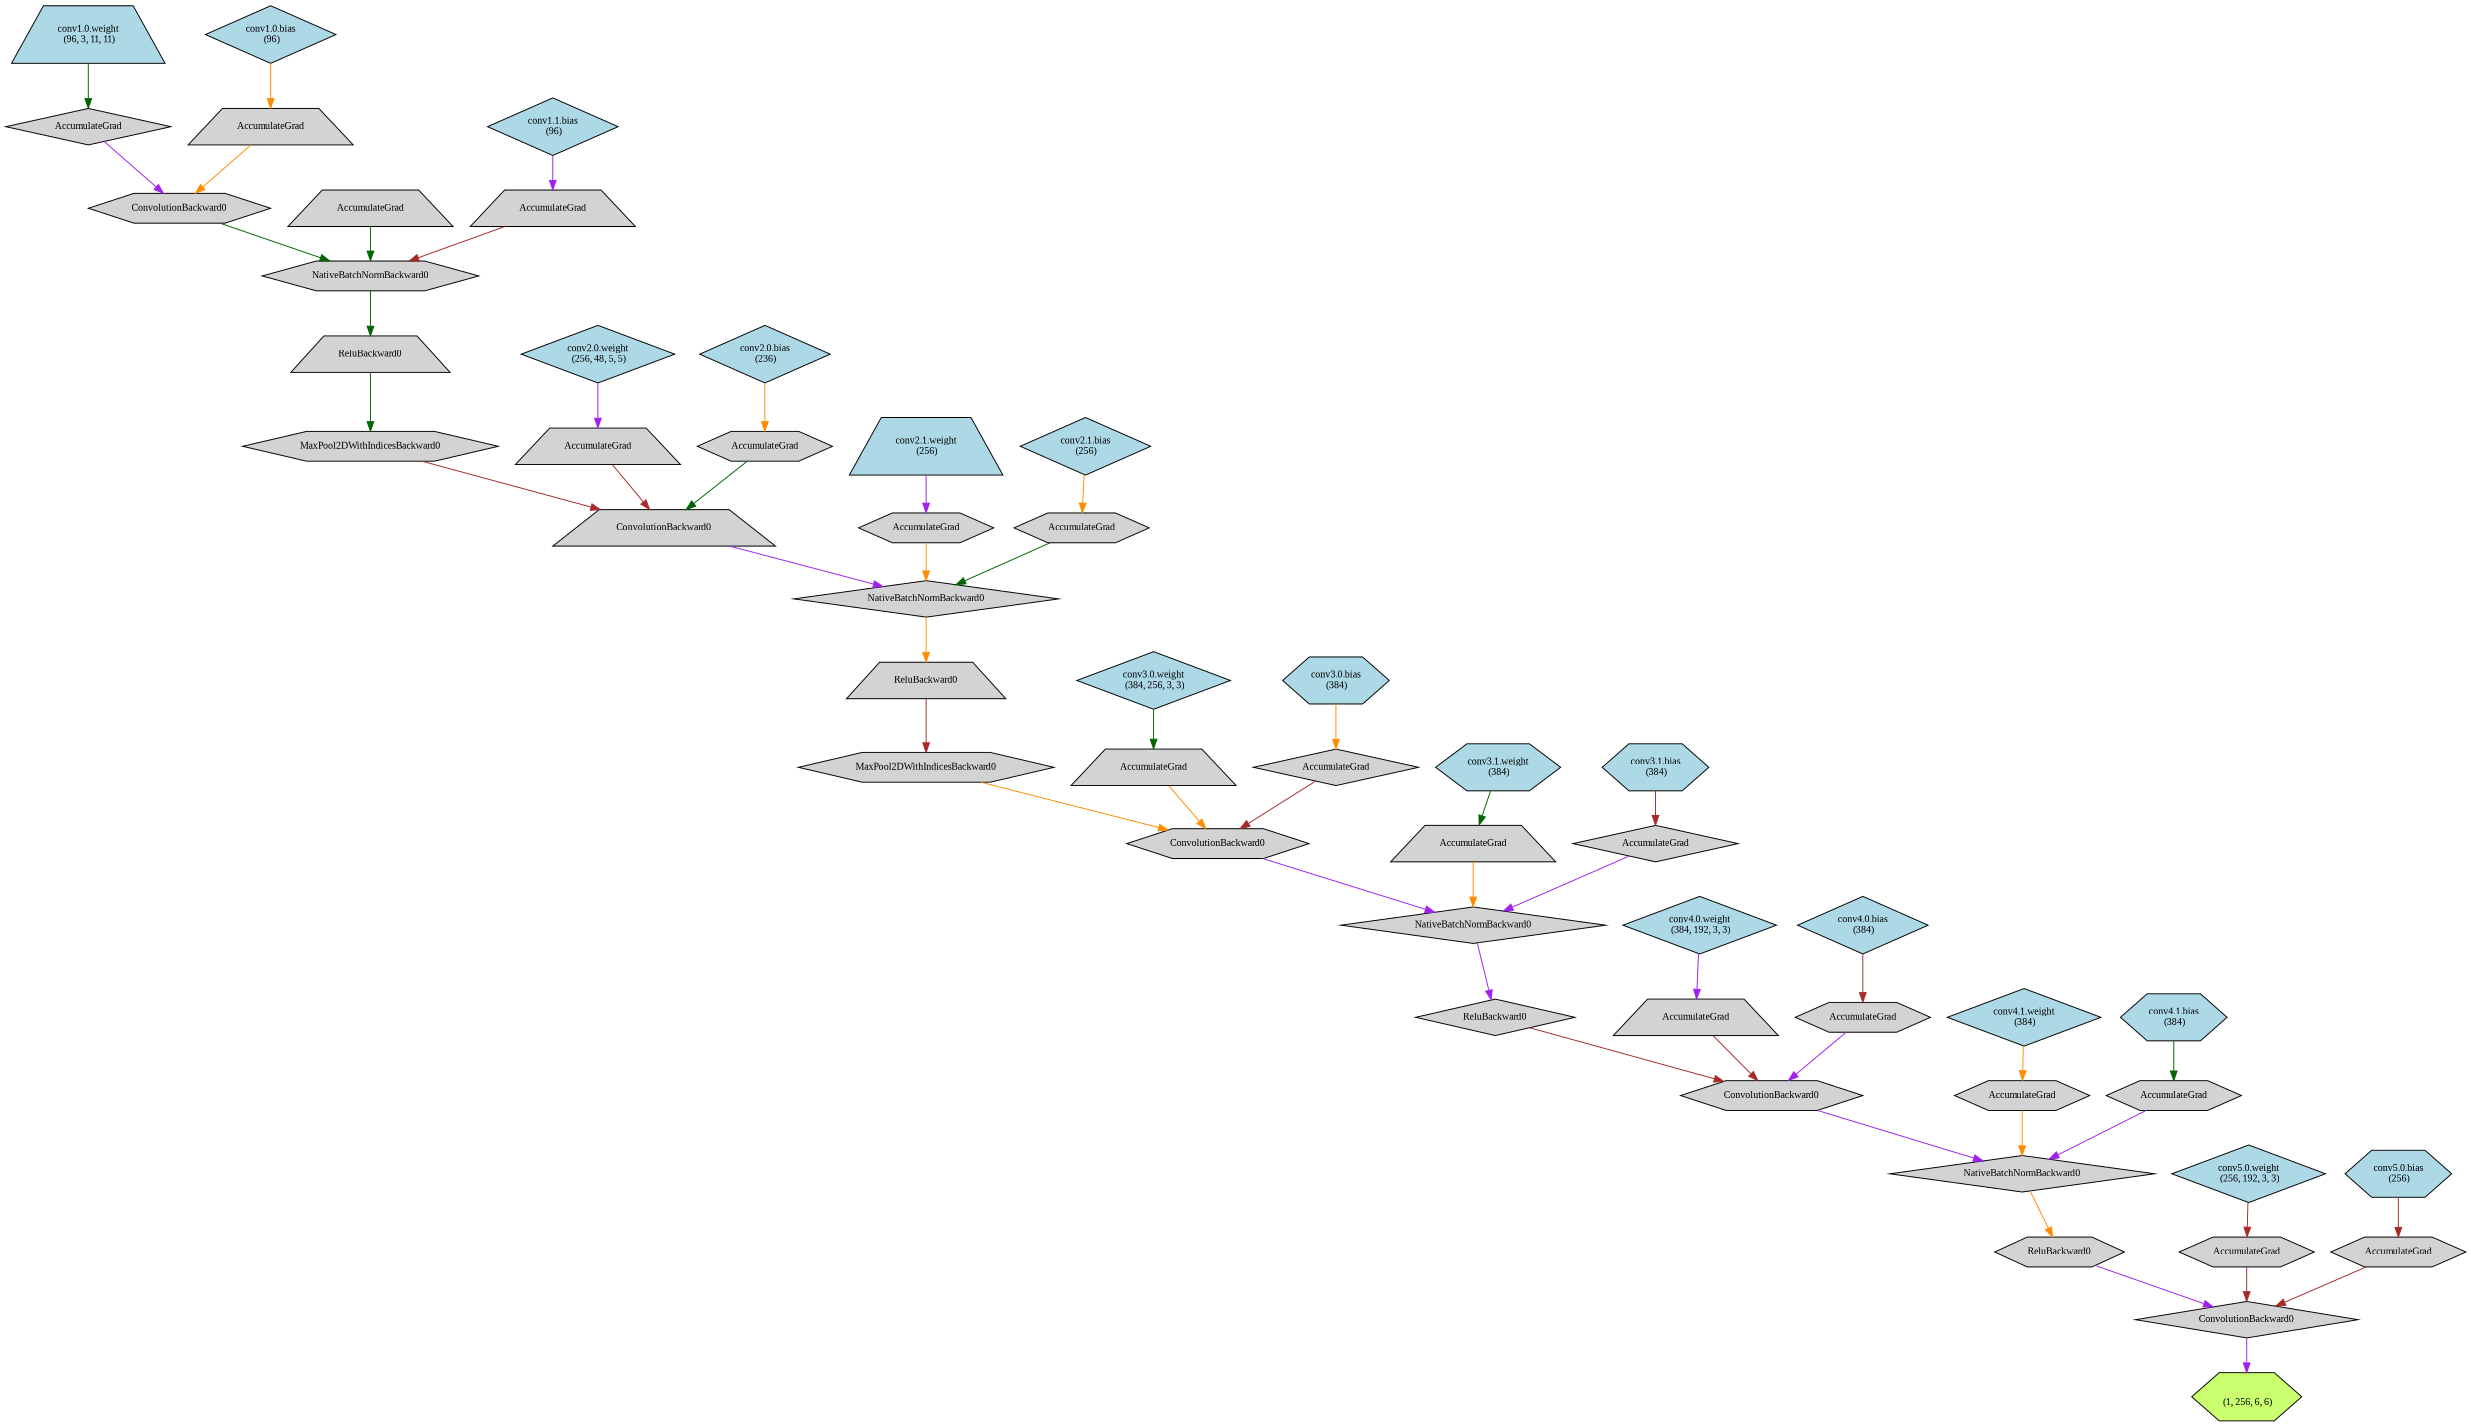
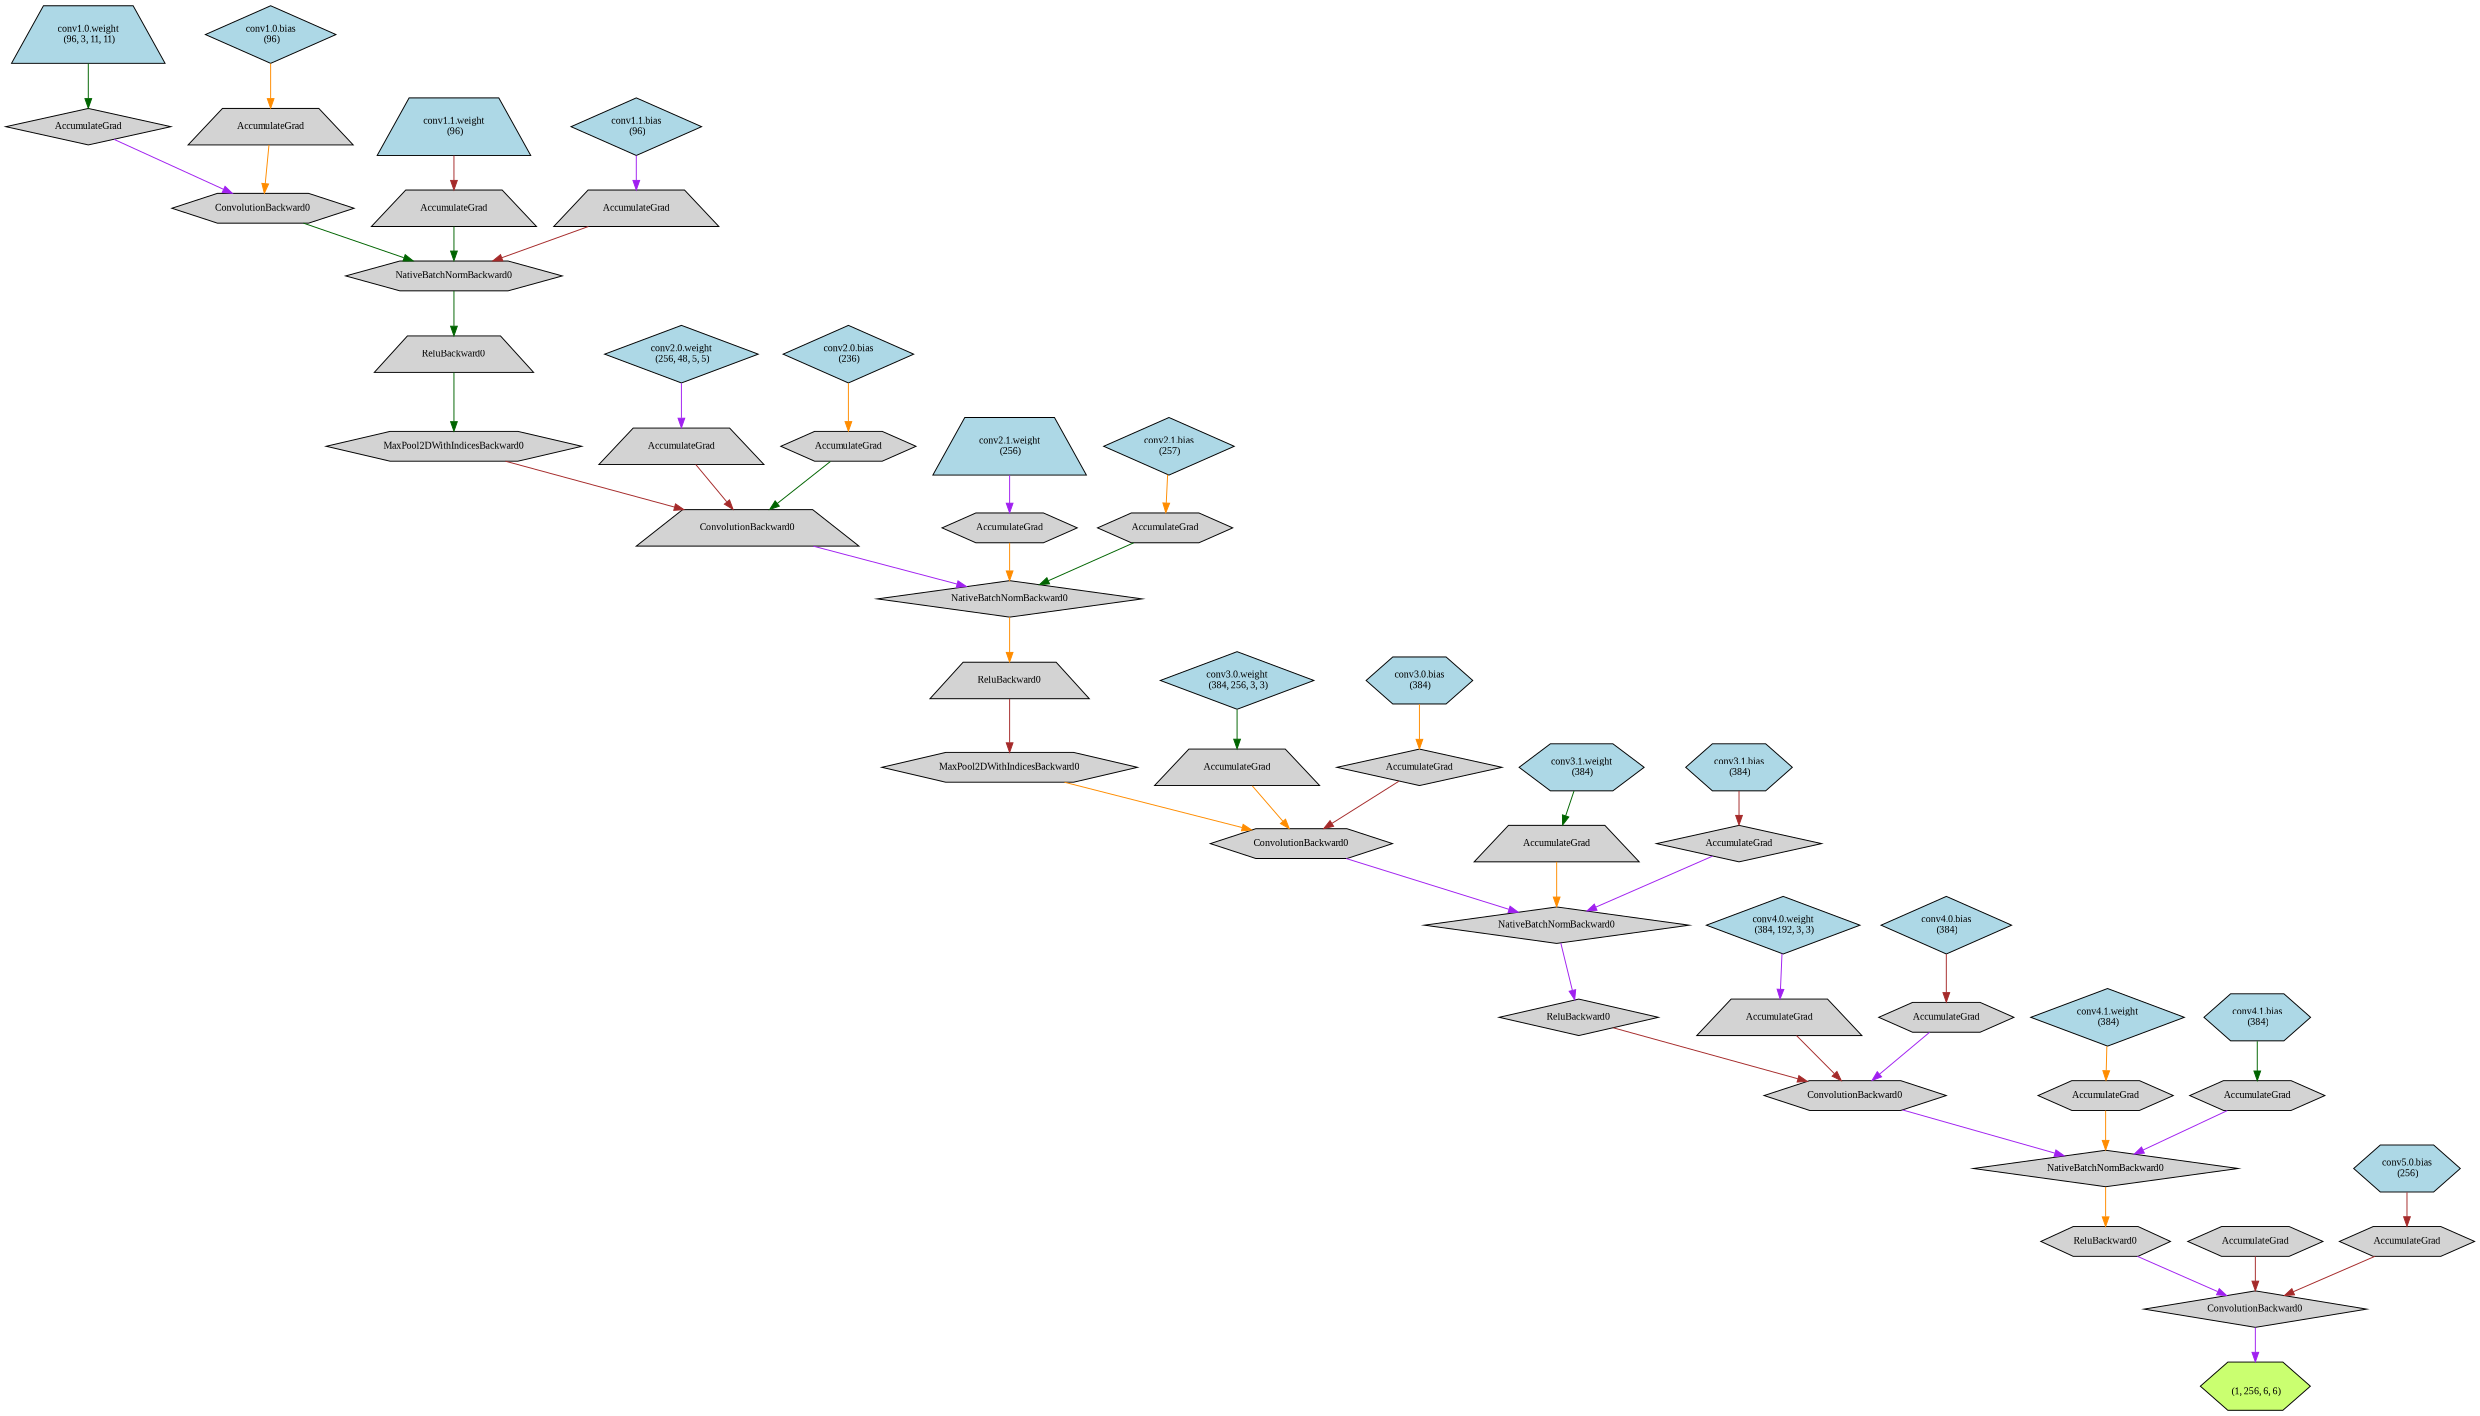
node "conv1.1.weight (96)": added
node "conv2.1.bias (256)": label "conv2.1.bias (256)" -> "conv2.1.bias (257)"
node "conv5.0.weight (256, 192, 3, 3)": removed
